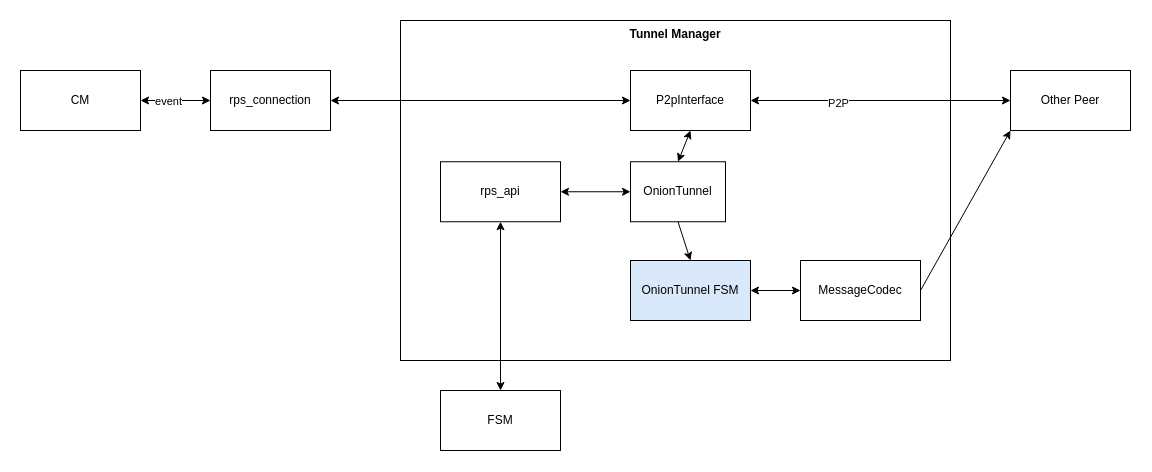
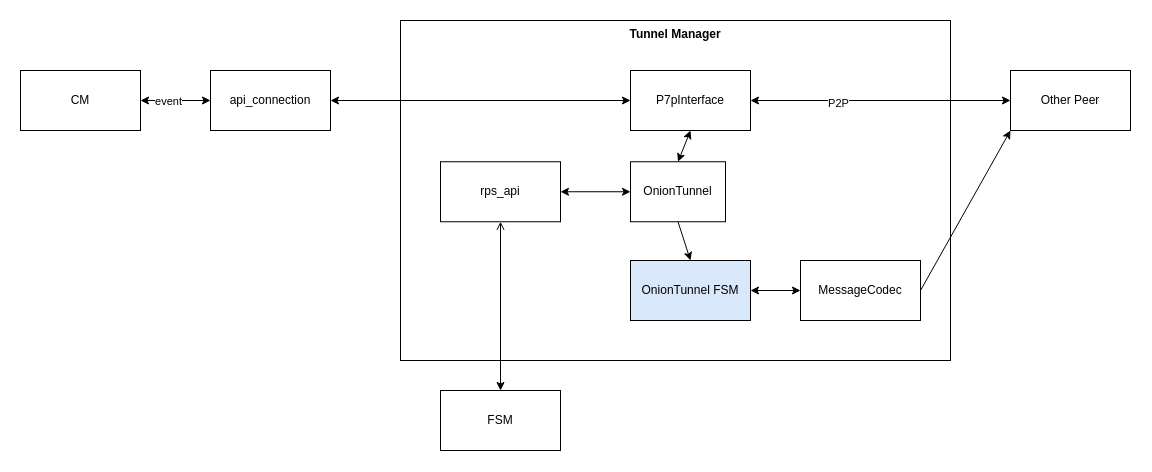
node "rps_connection": label "rps_connection" -> "api_connection"
node "P2pInterface": label "P2pInterface" -> "P7pInterface"
edge "rps_api" -- "FSM": arrowhead classic -> open
